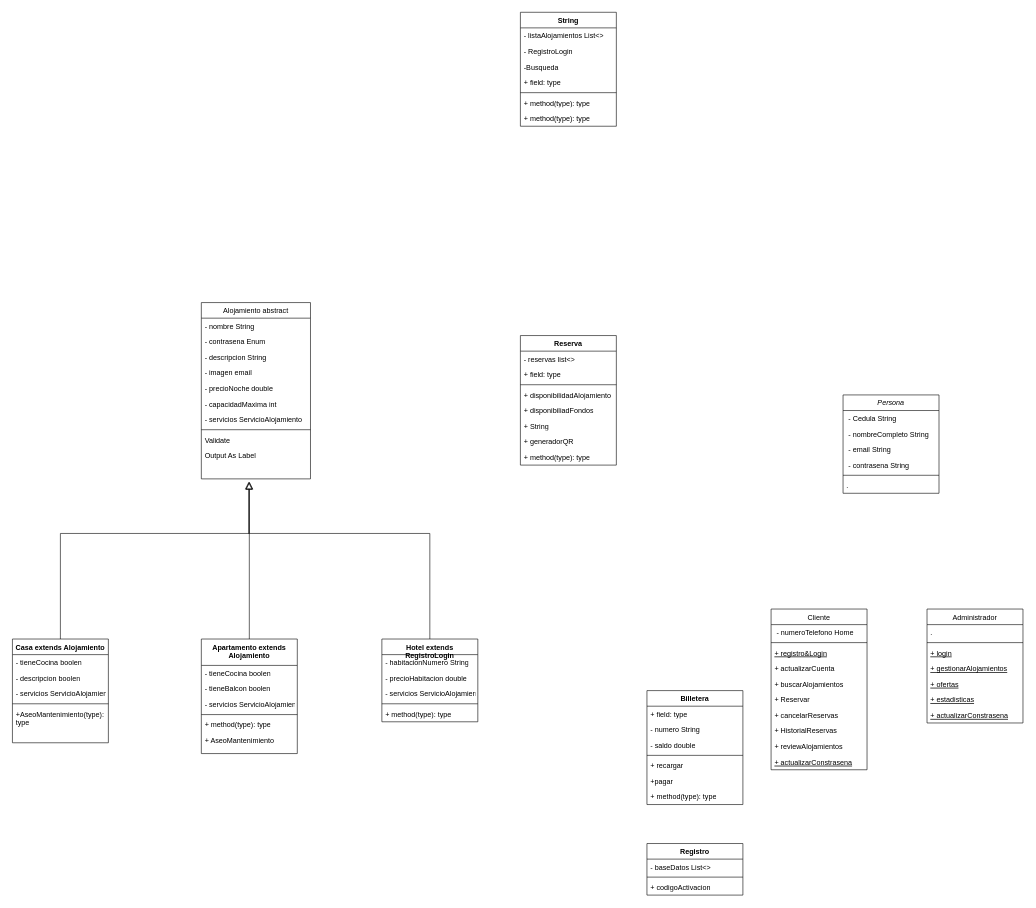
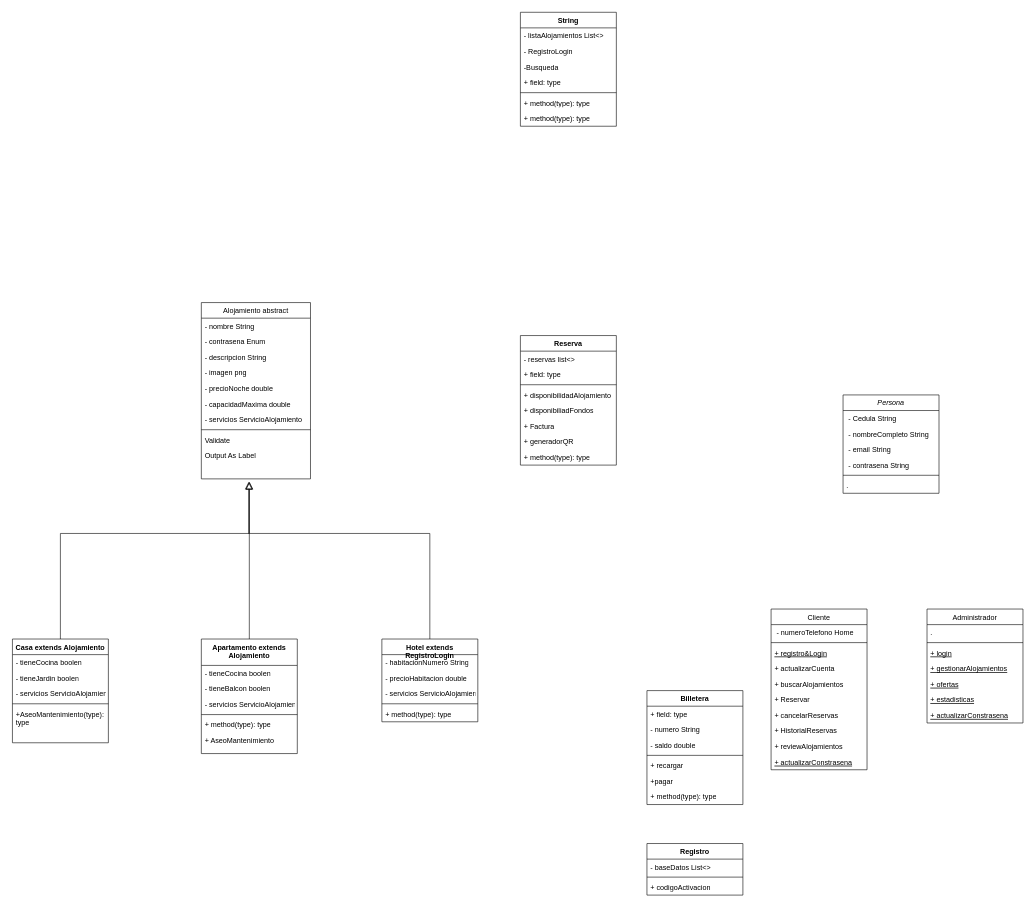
node "- imagen email": label "- imagen email" -> "- imagen png"
node "- capacidadMaxima int": label "- capacidadMaxima int" -> "- capacidadMaxima double"
node "+ String": label "+ String" -> "+ Factura"
node "- descripcion boolen": label "- descripcion boolen" -> "- tieneJardin boolen"
